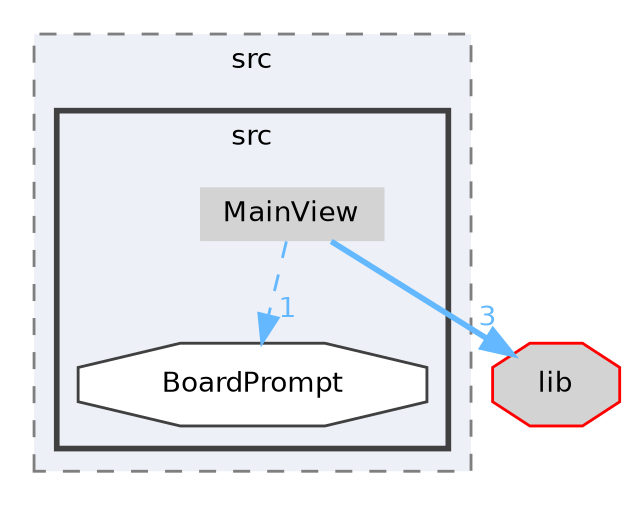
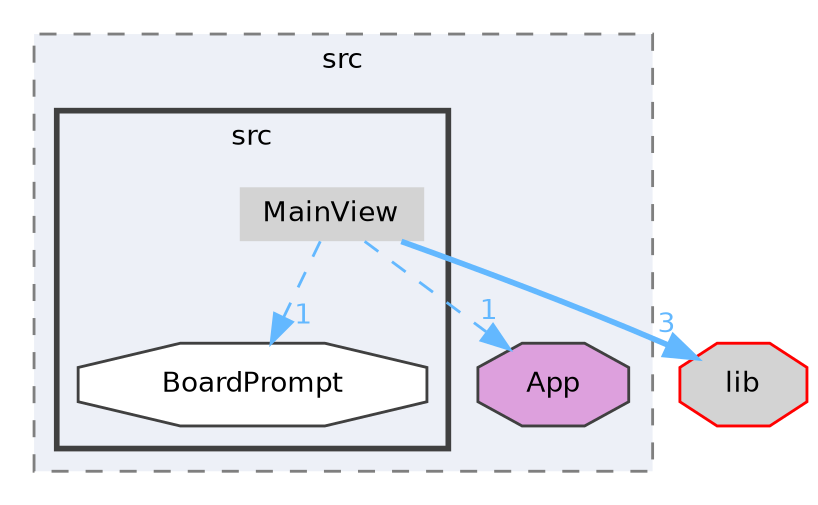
node "App": added
